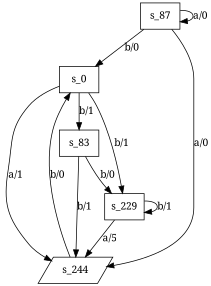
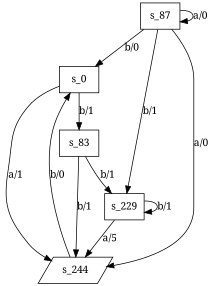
edge "s_0" -> "s_229": now "s_87" -> "s_229"
edge "s_83" -> "s_229": label "b/0" -> "b/1"
